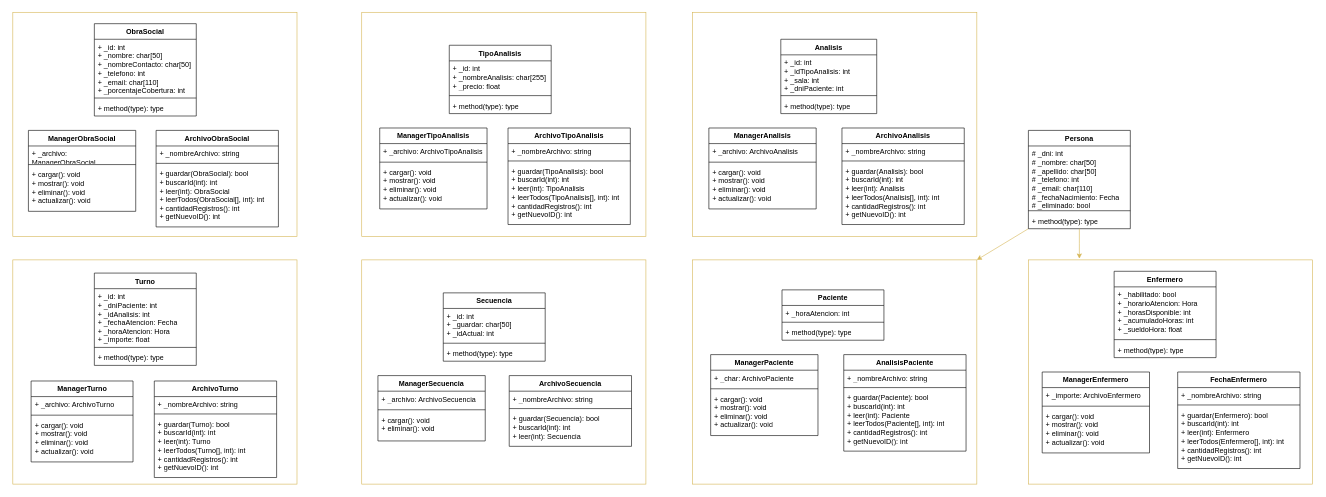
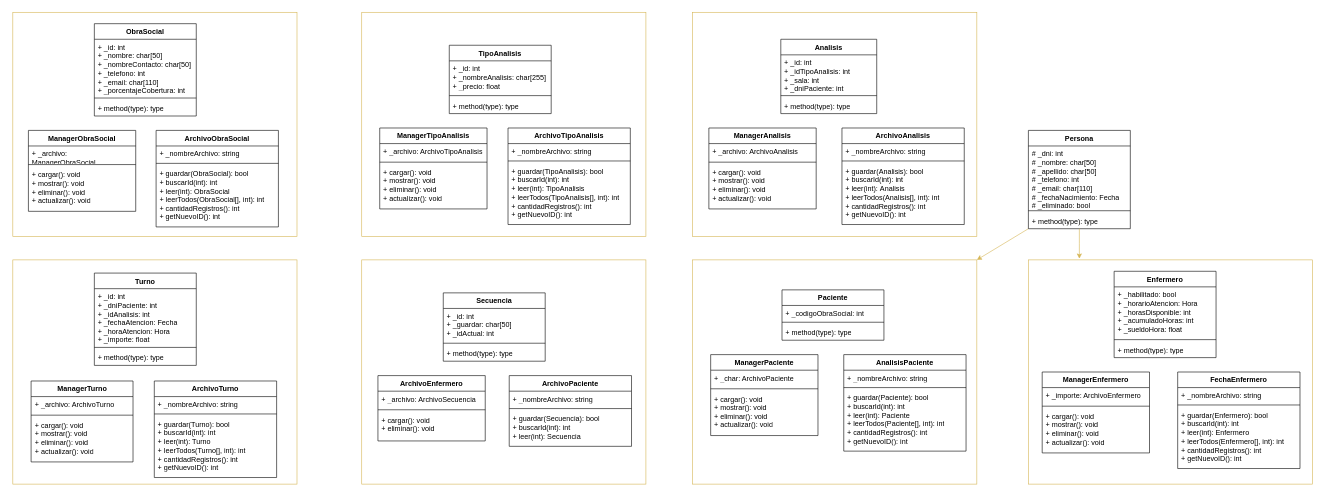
node "+ _horaAtencion: int": label "+ _horaAtencion: int" -> "+ _codigoObraSocial: int"
node "ManagerSecuencia": label "ManagerSecuencia" -> "ArchivoEnfermero"
node "ArchivoSecuencia": label "ArchivoSecuencia" -> "ArchivoPaciente"
